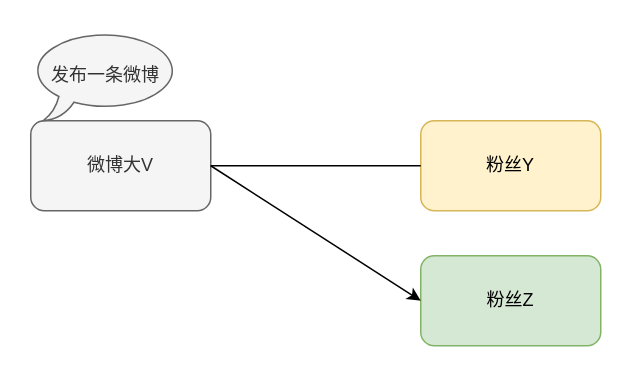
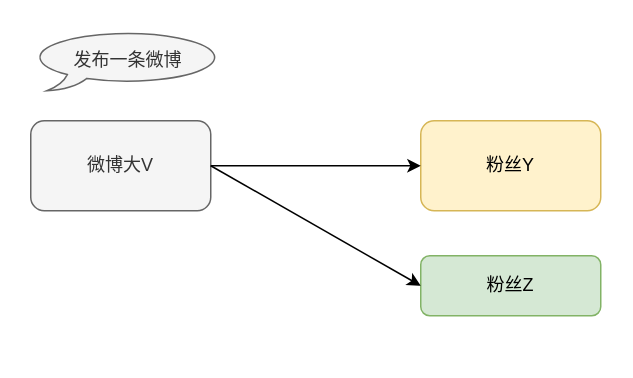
node "发布一条微博": size 150x90 -> 195x60
edge "微博大V" -- "粉丝Y": arrowhead none -> classic
node "粉丝Z": size 180x90 -> 180x60
